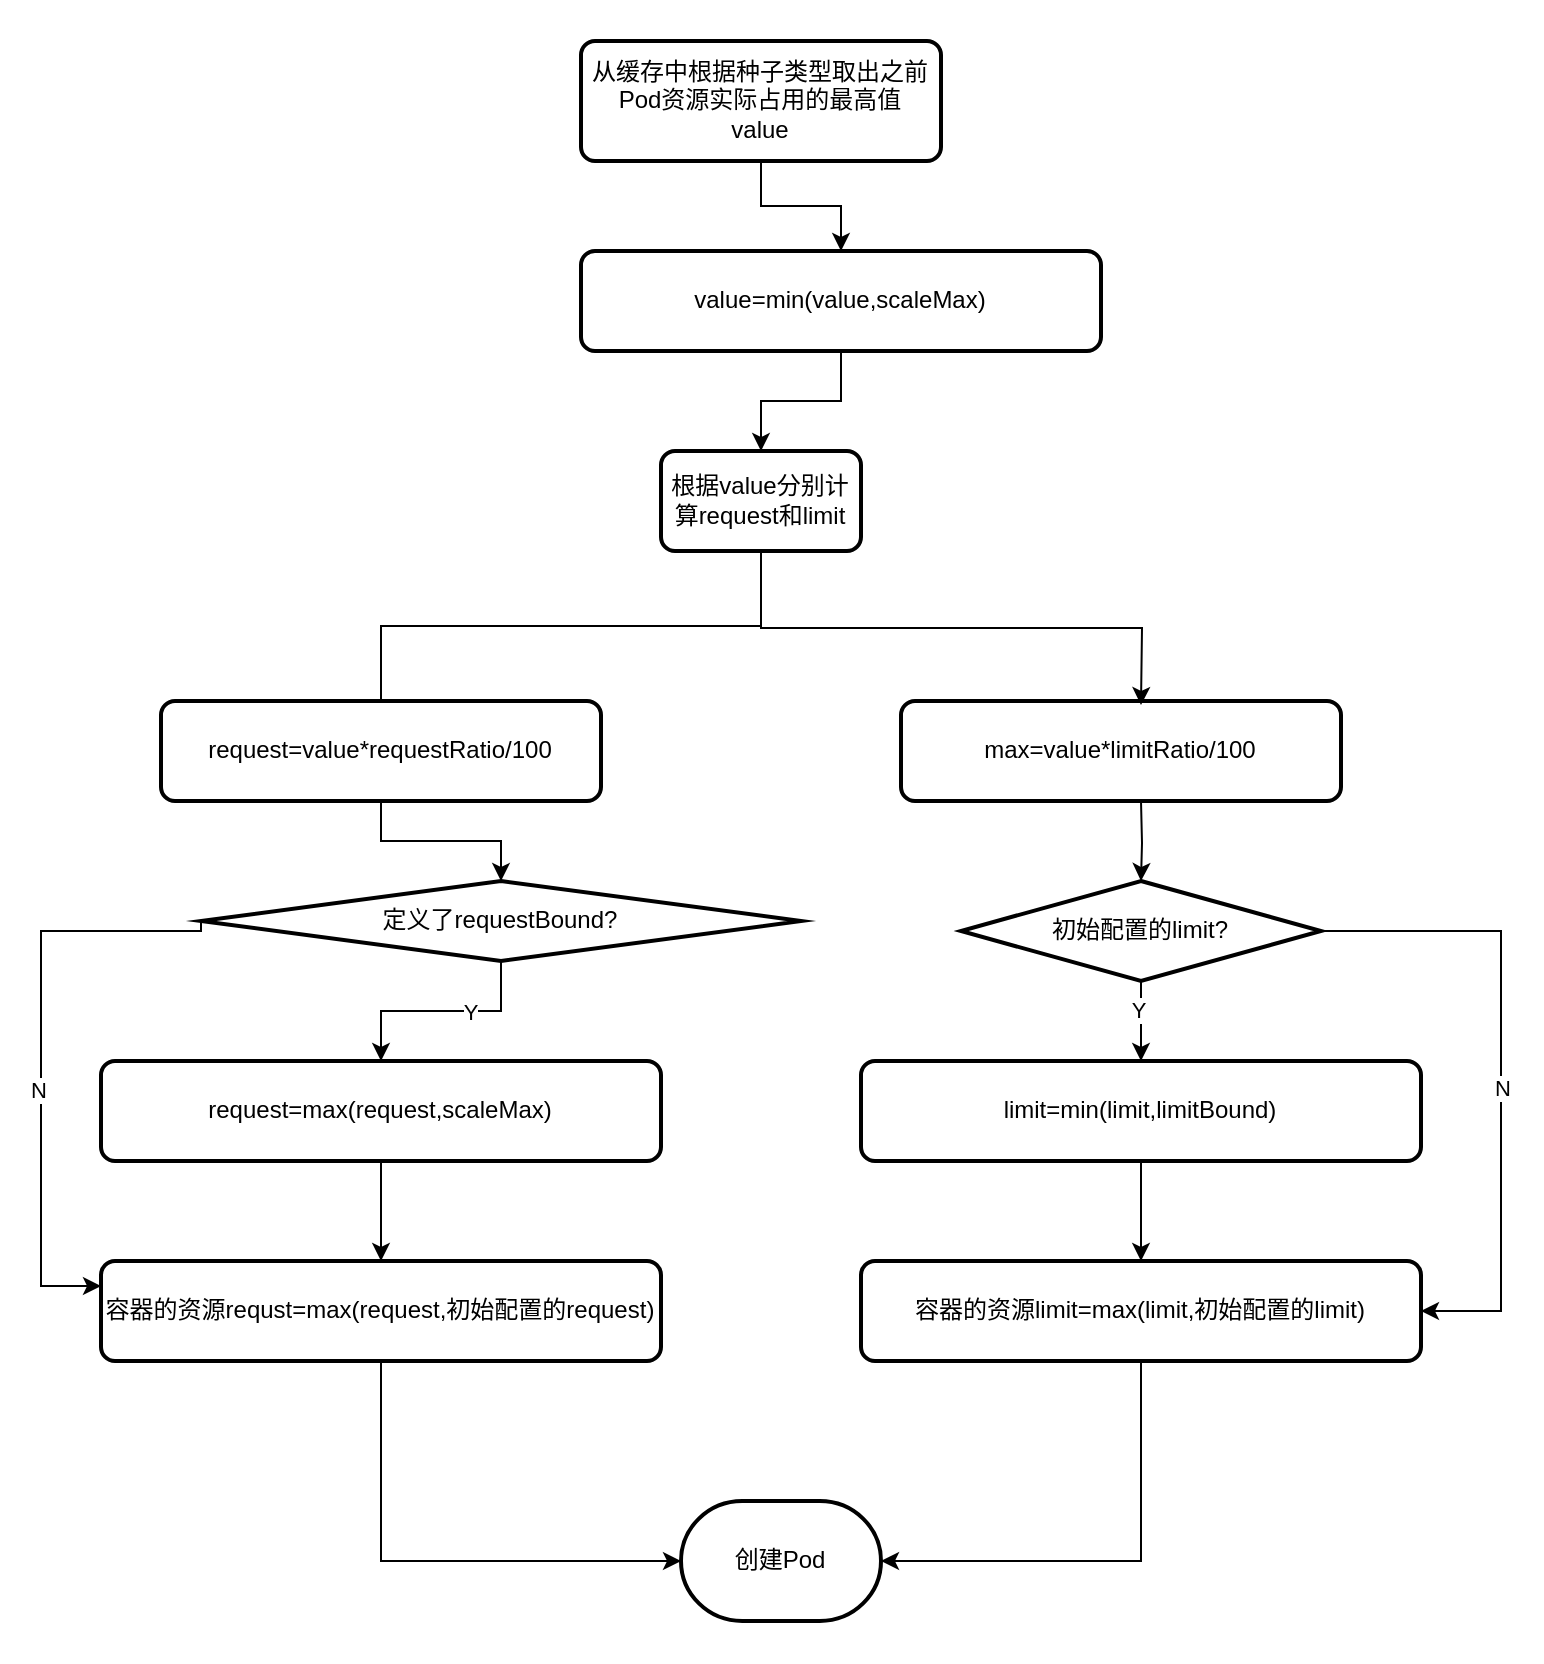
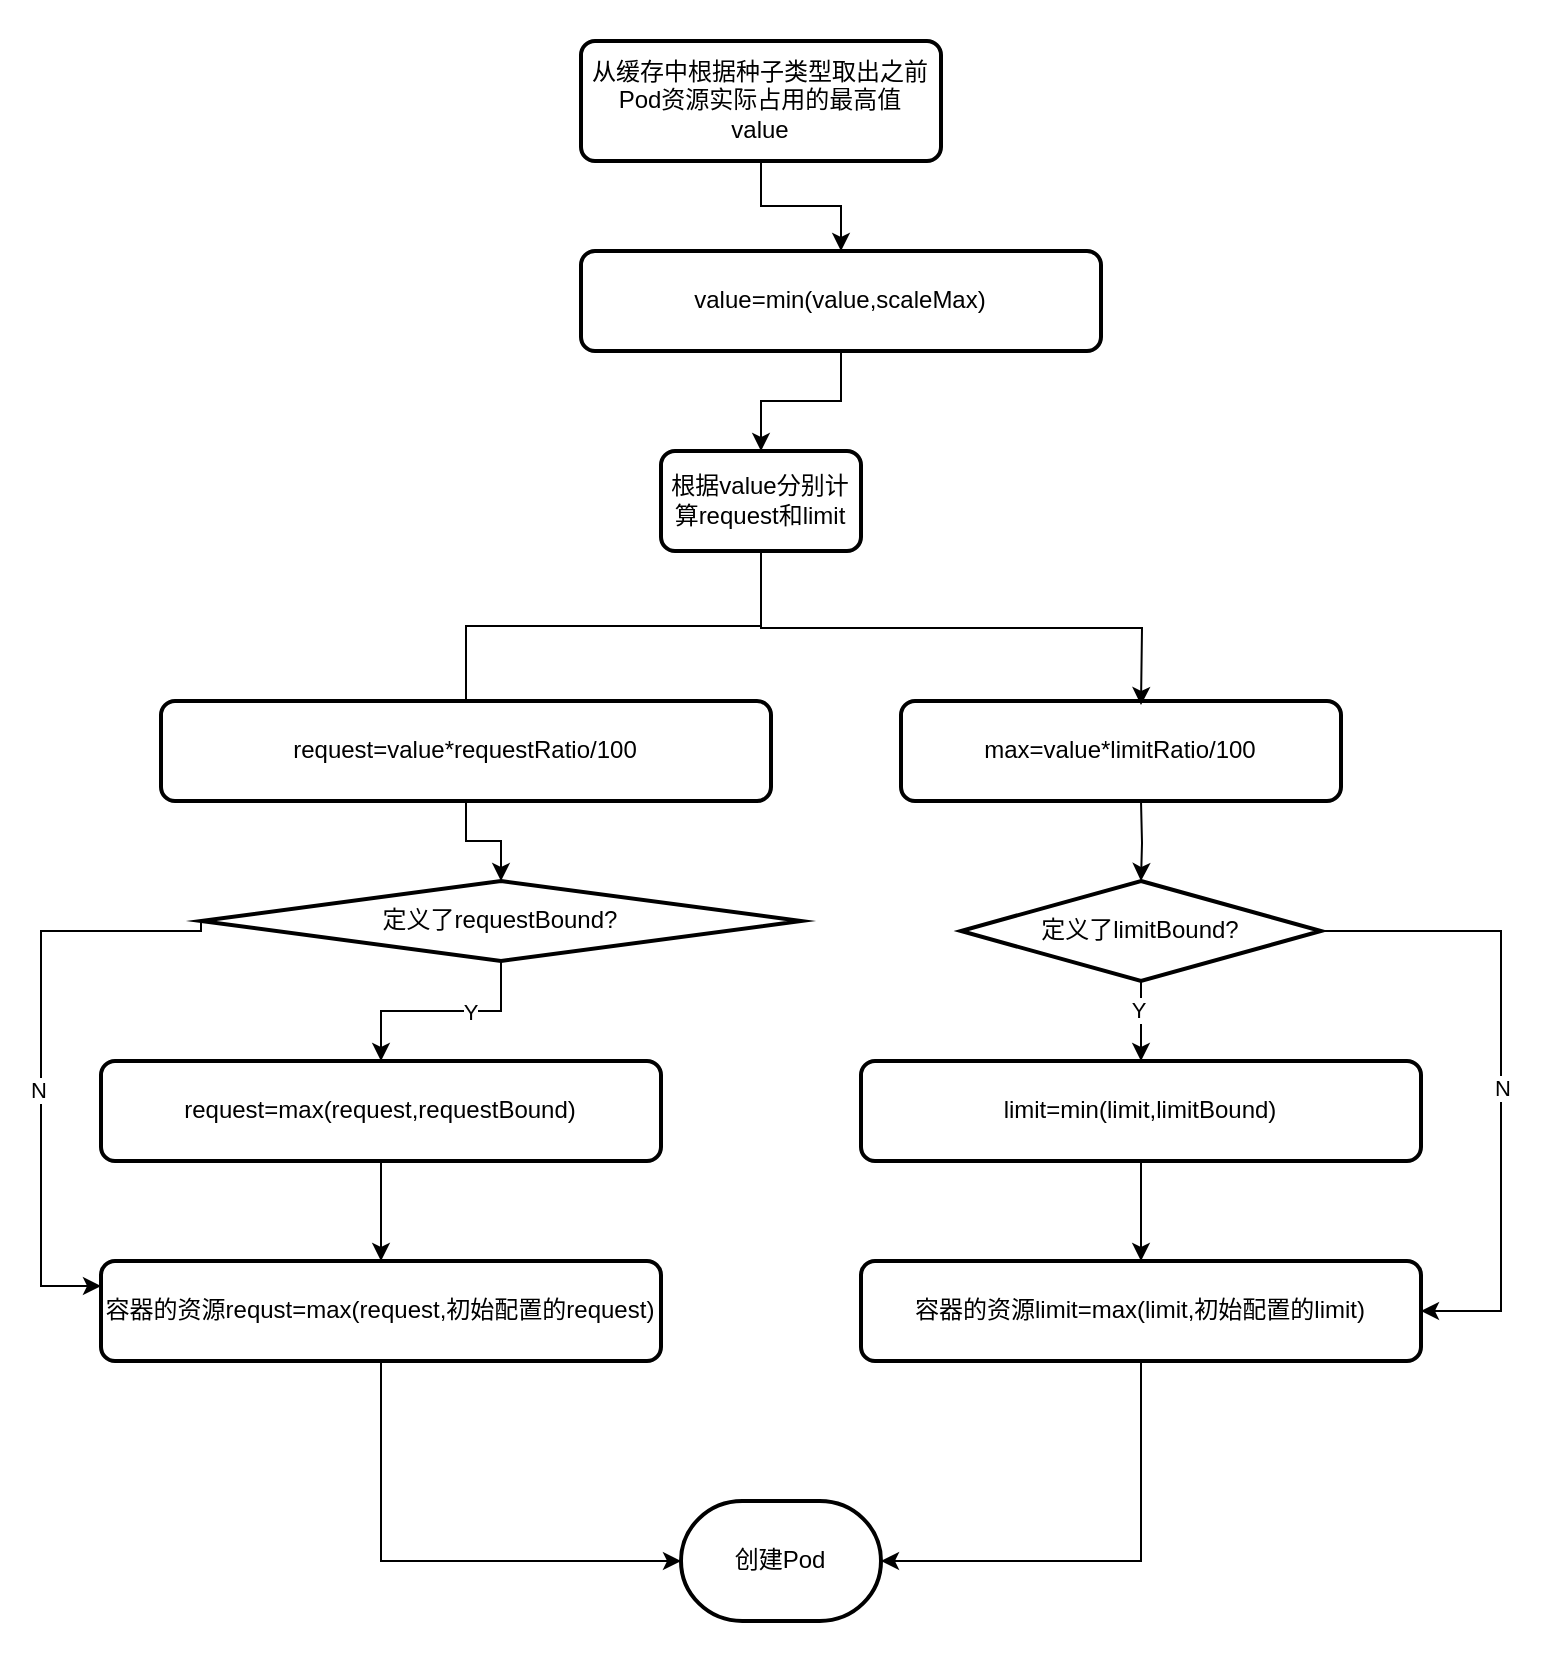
node "request=value*requestRatio/100": size 440x100 -> 610x100
node "初始配置的limit?": label "初始配置的limit?" -> "定义了limitBound?"
node "request=max(request,scaleMax)": label "request=max(request,scaleMax)" -> "request=max(request,requestBound)"
